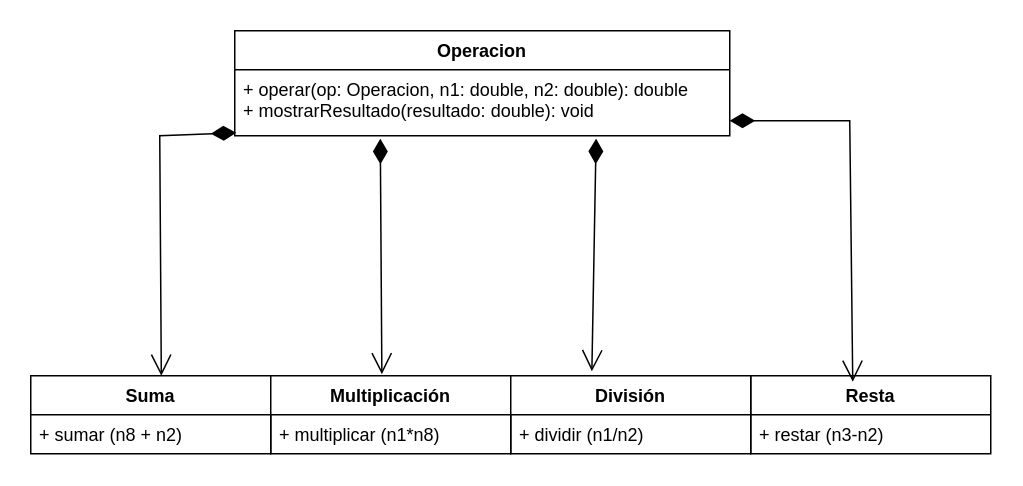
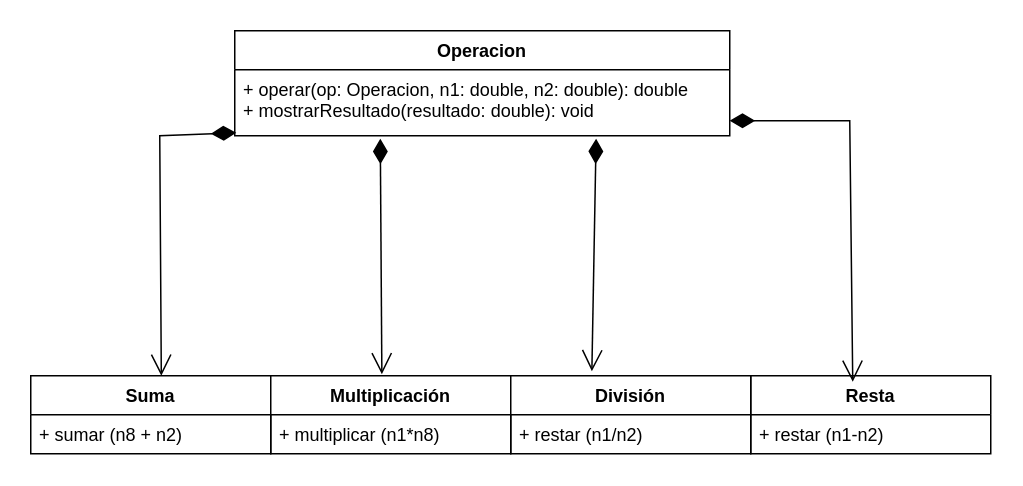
node "+ dividir (n1/n2)": label "+ dividir (n1/n2)" -> "+ restar (n1/n2)"
node "+ restar (n3-n2)": label "+ restar (n3-n2)" -> "+ restar (n1-n2)"
